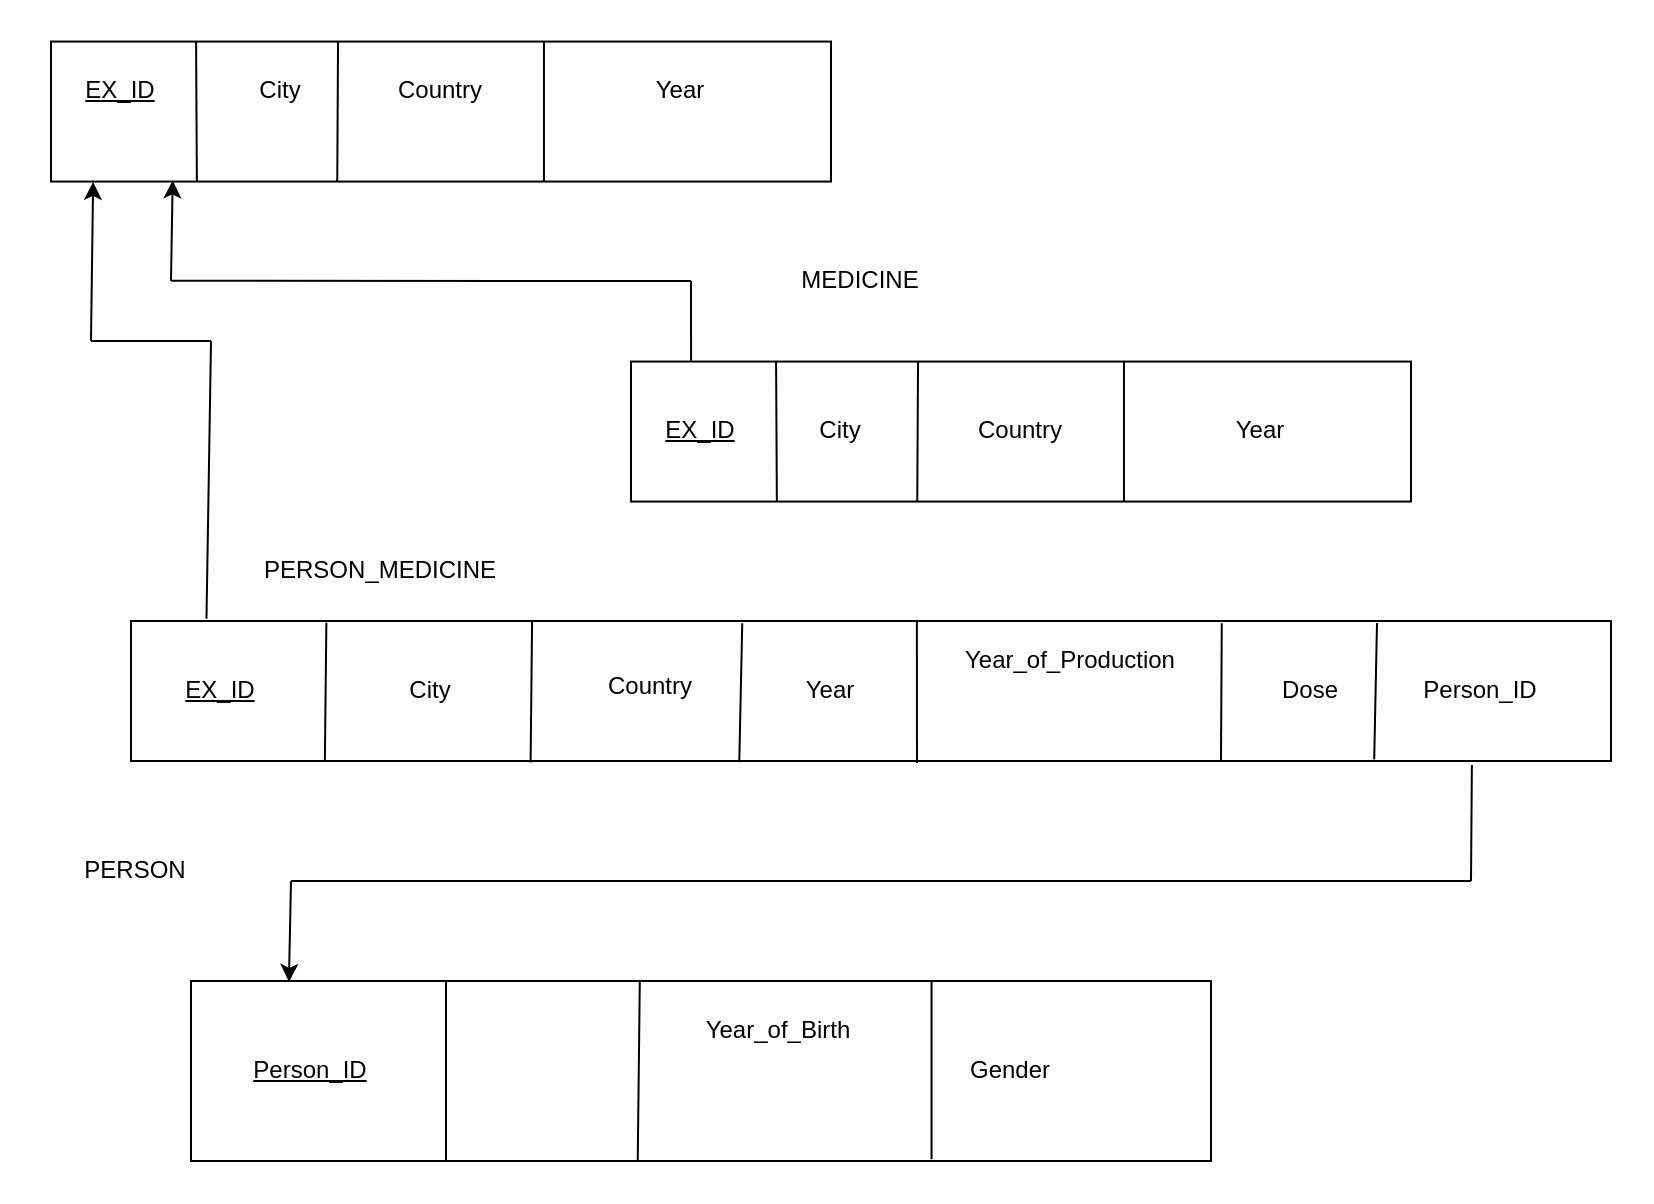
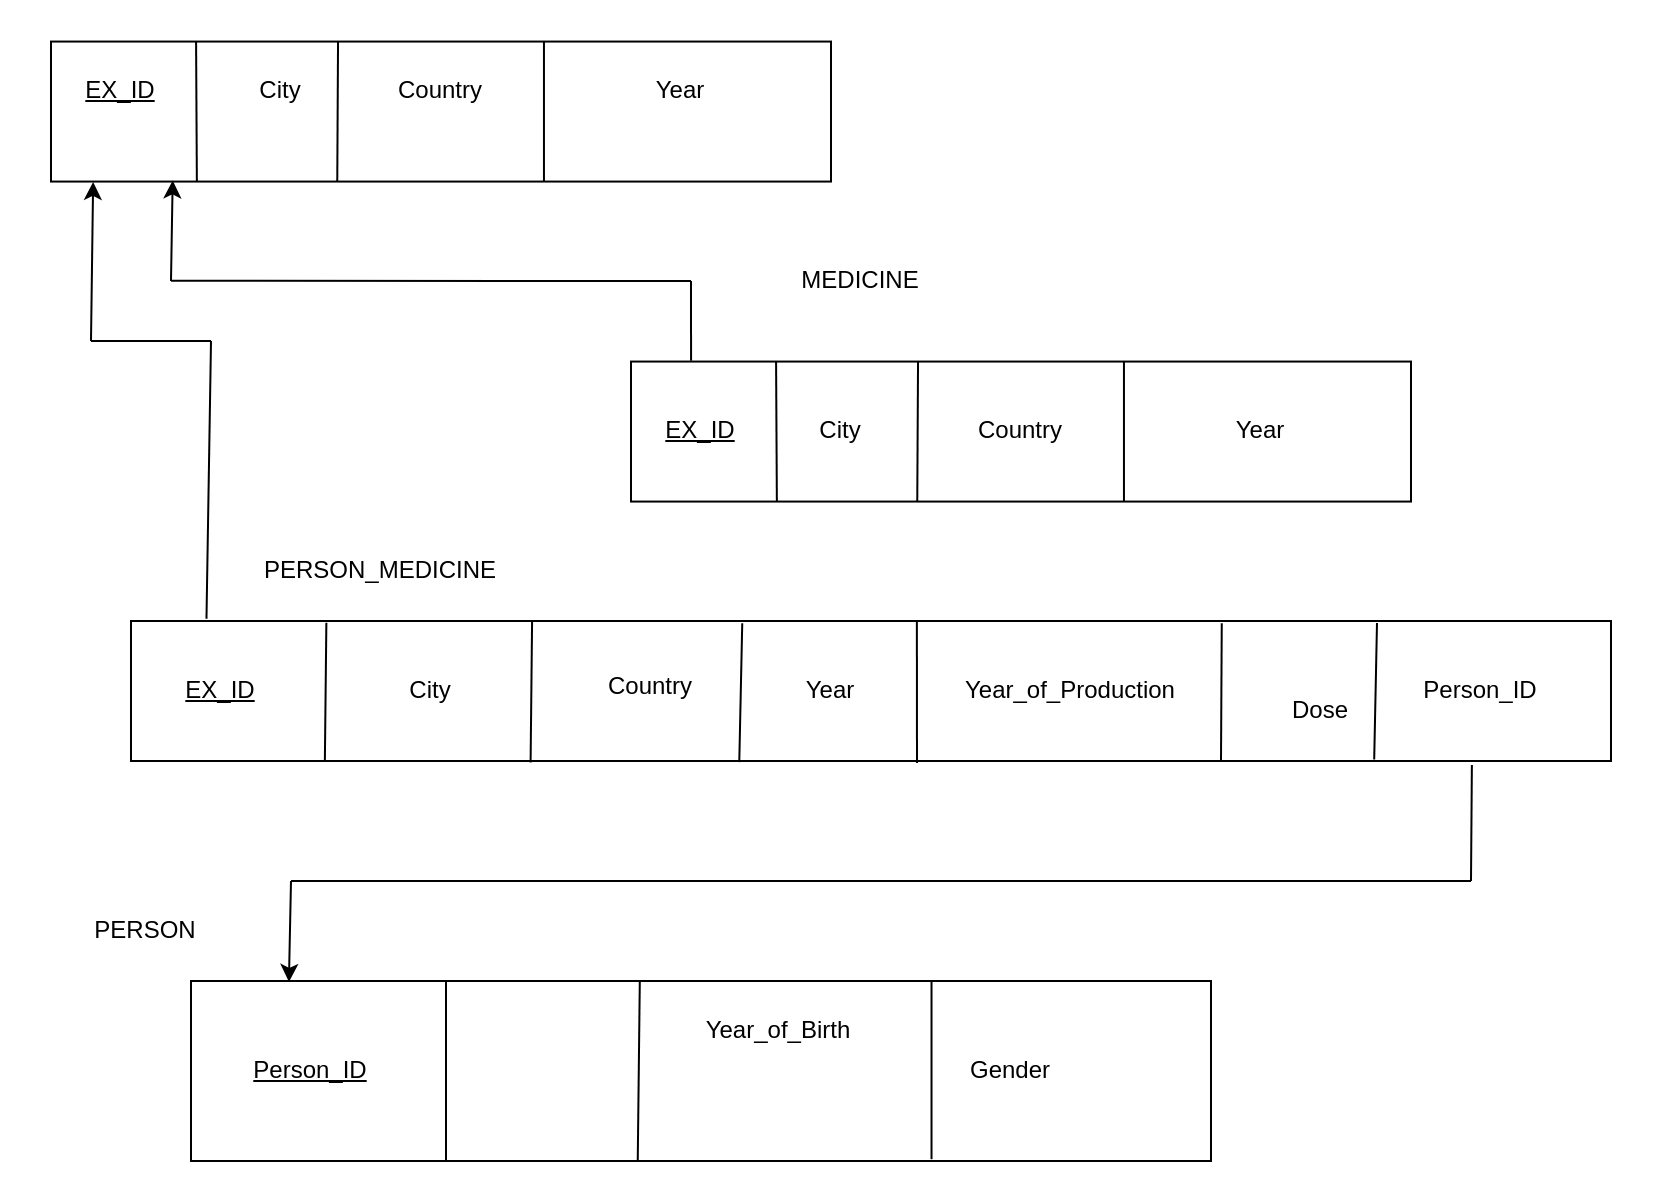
node "Year_of_Production": moved (1071, 661) -> (1071, 691)
node "Dose": moved (1311, 691) -> (1321, 711)
node "PERSON": moved (136, 871) -> (146, 931)
